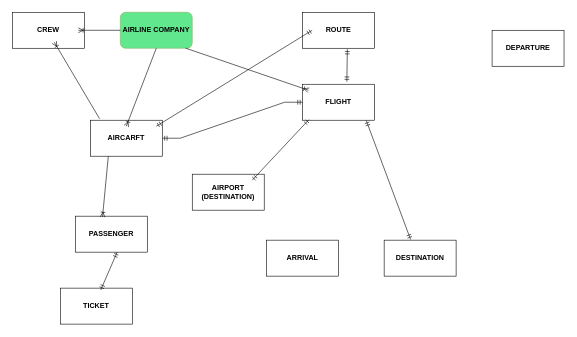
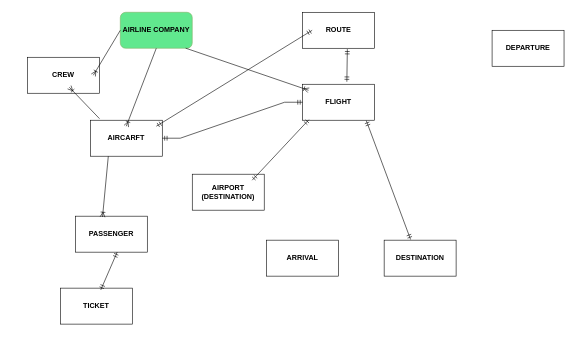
node "CREW": moved (48, 30) -> (63, 75)
